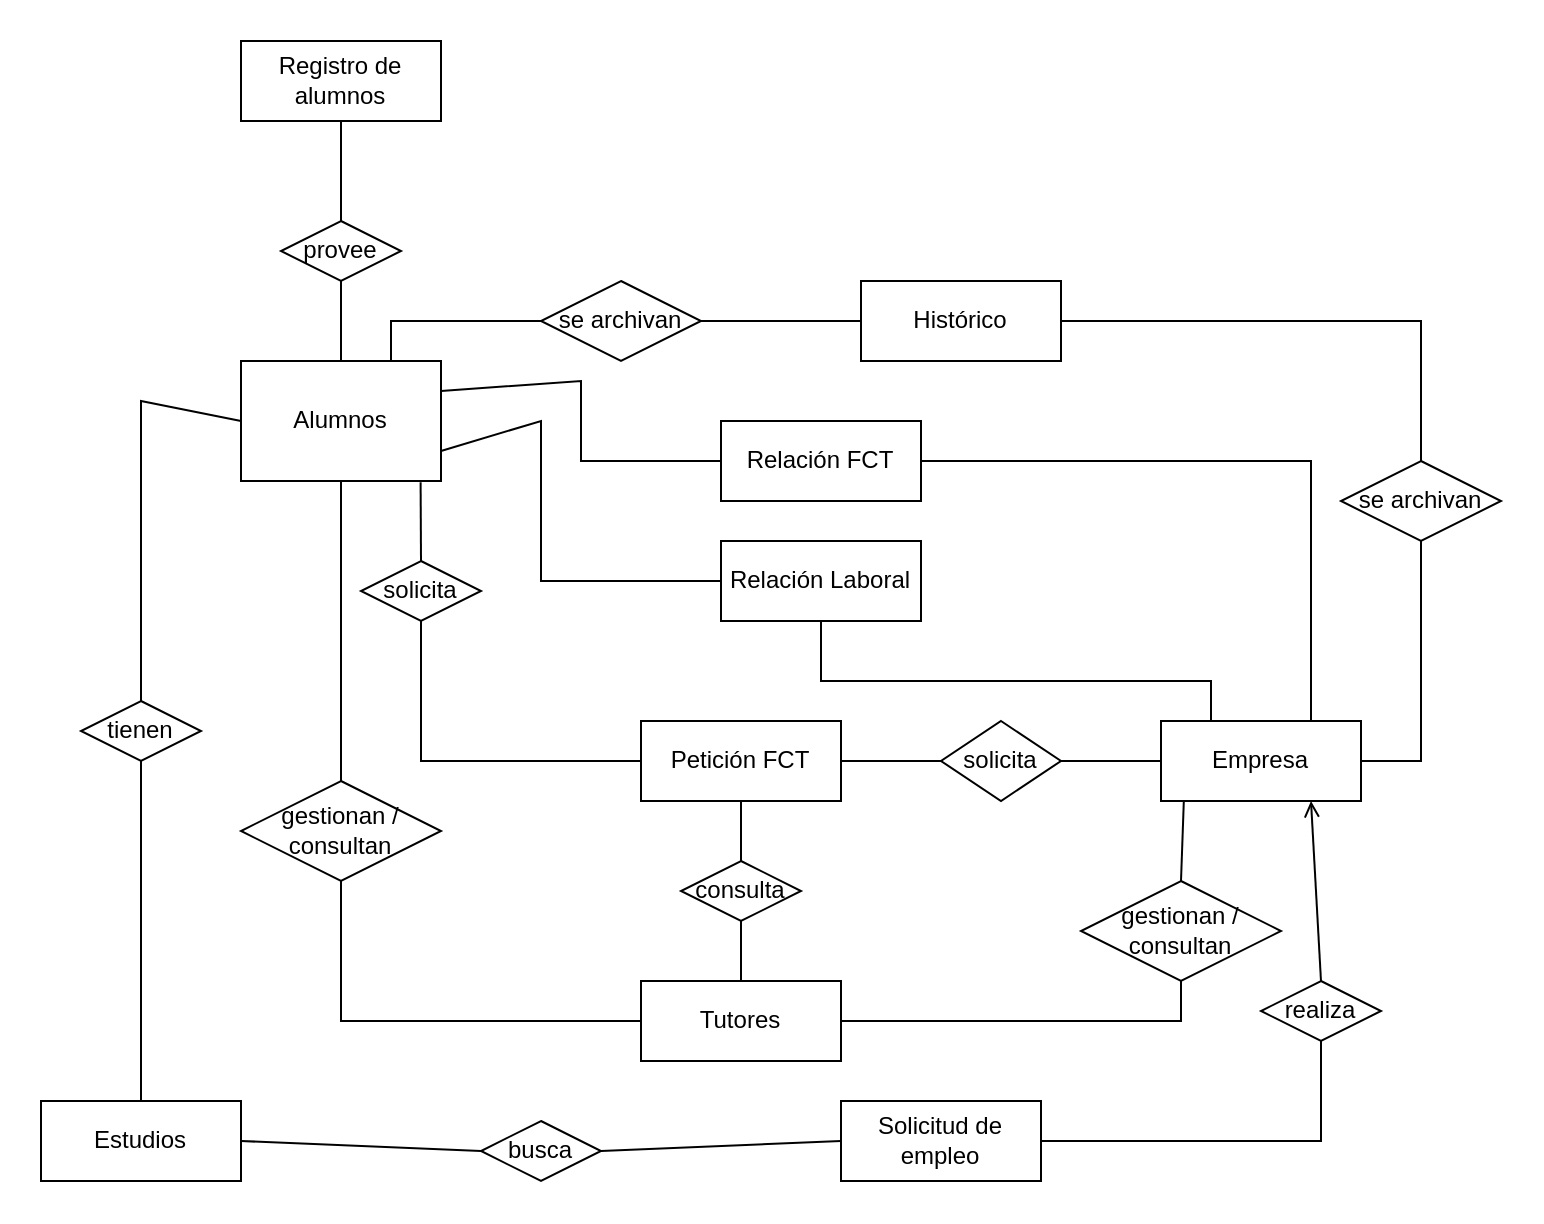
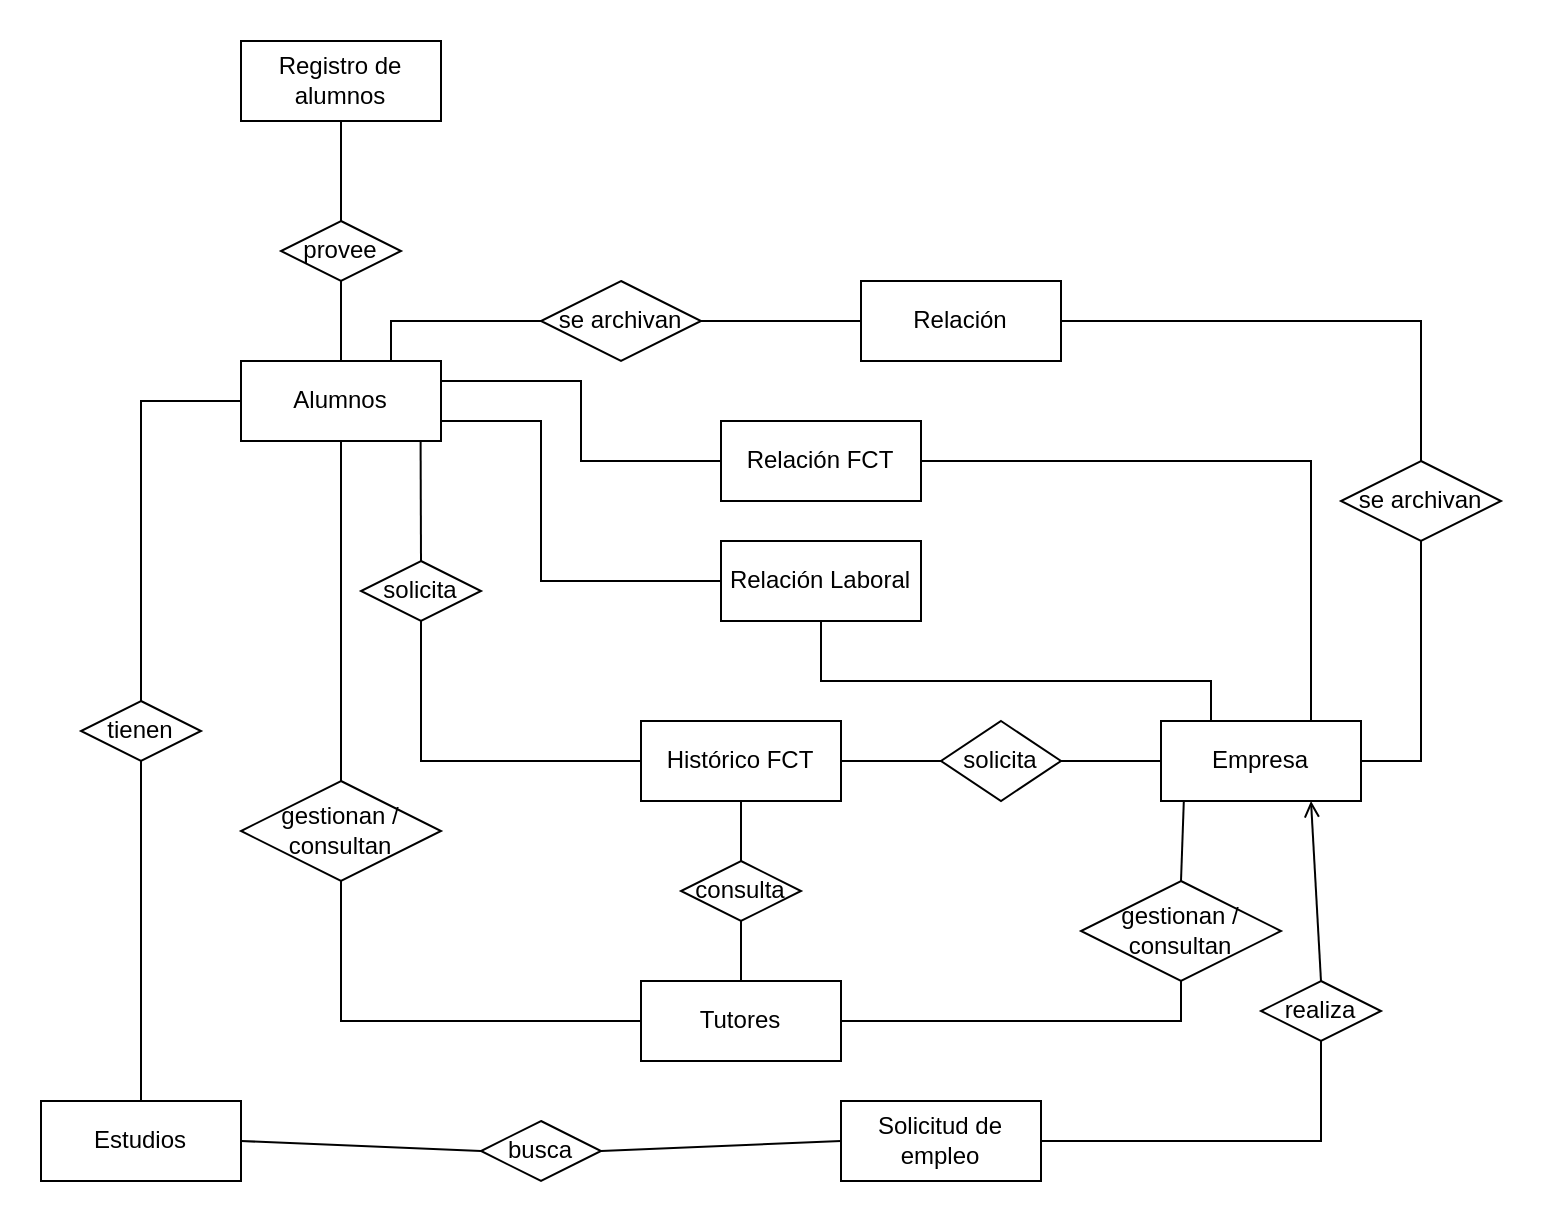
node "Histórico": label "Histórico" -> "Relación"
node "Alumnos": size 200x120 -> 200x80
node "Petición FCT": label "Petición FCT" -> "Histórico FCT"
